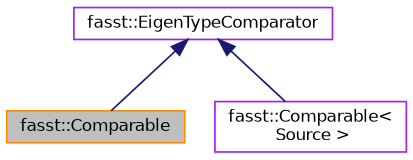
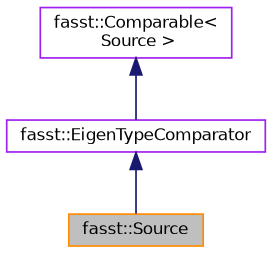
edge "fasst::Comparable< Source >" -> "fasst::EigenTypeComparator": reversed
node "fasst::Comparable": label "fasst::Comparable" -> "fasst::Source"
